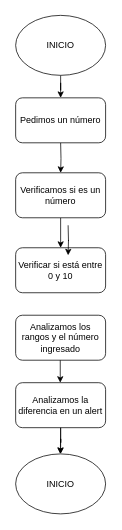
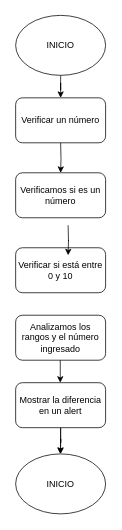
node "Pedimos un número": label "Pedimos un número" -> "Verificar un número"
edge "Verificamos si es un número" -> "Verificar si está entre 0 y 10": removed
node "Analizamos la diferencia en un alert": label "Analizamos la diferencia en un alert" -> "Mostrar la diferencia en un alert"
